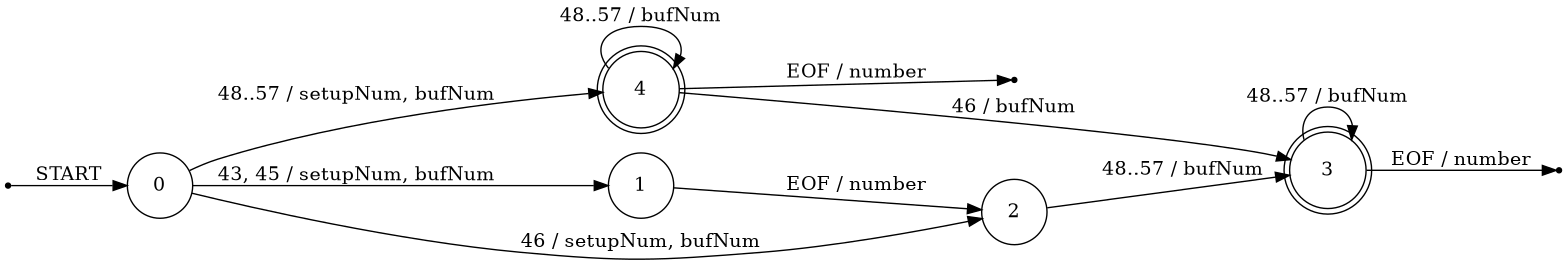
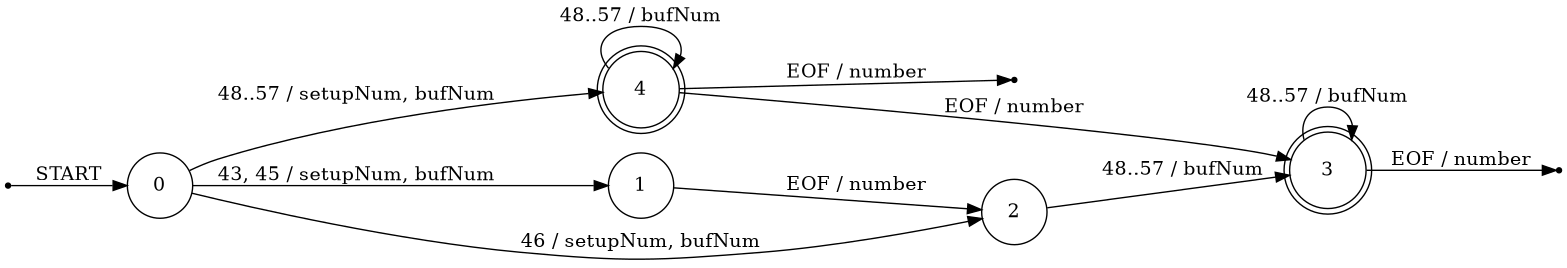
edge "4" -> "3": label "46 / bufNum" -> "EOF / number"
